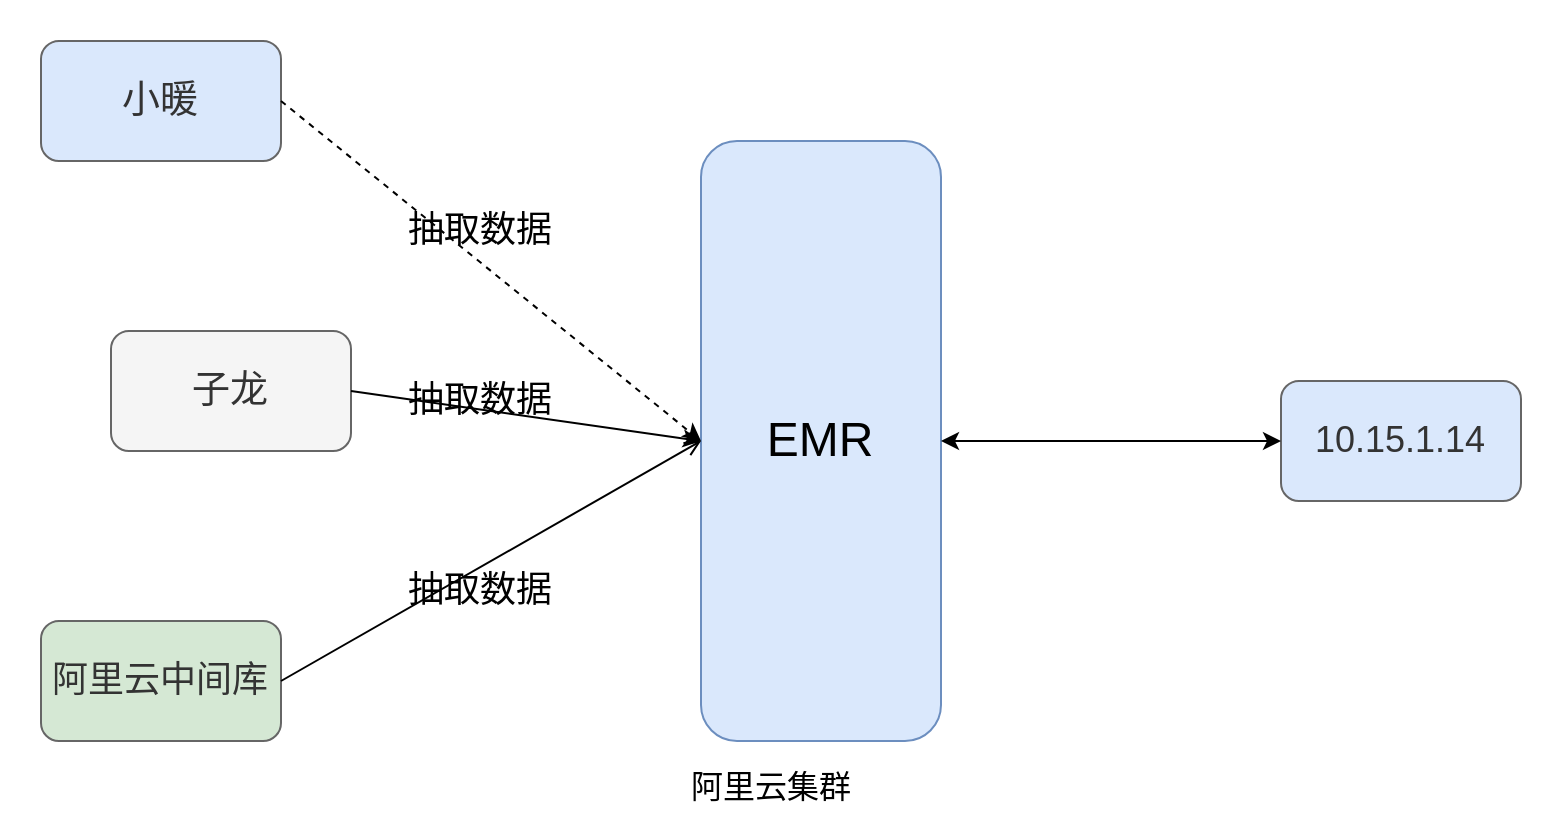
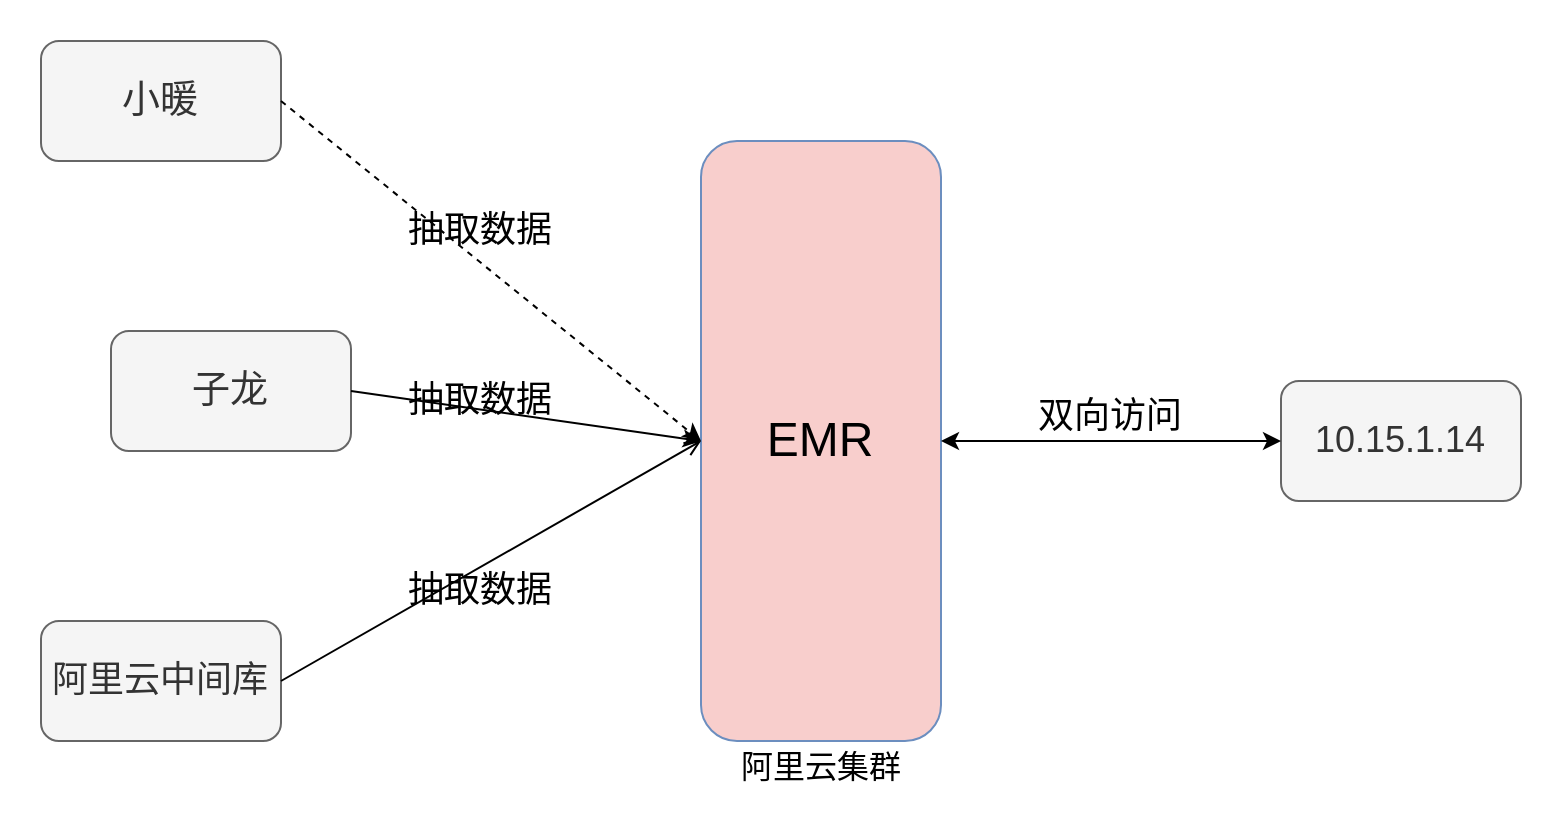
node "小暖": fillcolor #dae8fc -> #f5f5f5
node "双向访问": added
node "EMR": fillcolor #dae8fc -> #f8cecc
node "10.15.1.14": fillcolor #dae8fc -> #f5f5f5
node "阿里云中间库": fillcolor #d5e8d4 -> #f5f5f5
node "阿里云集群": moved (771, 787) -> (821, 767)
